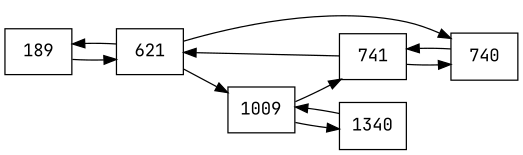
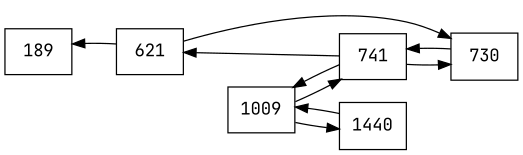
node "740": label "740" -> "730"
edge "189" -> "621": removed
edge "621" -> "1009": now "741" -> "1009"
node "1340": label "1340" -> "1440"
